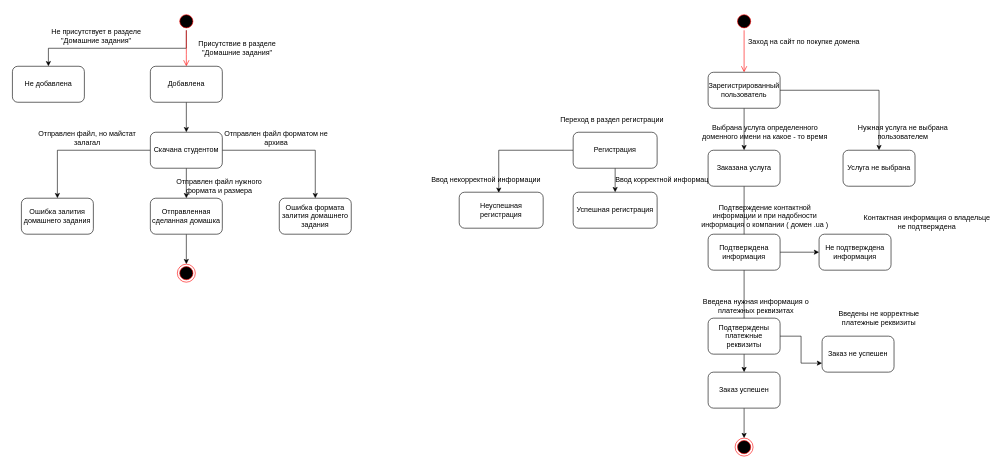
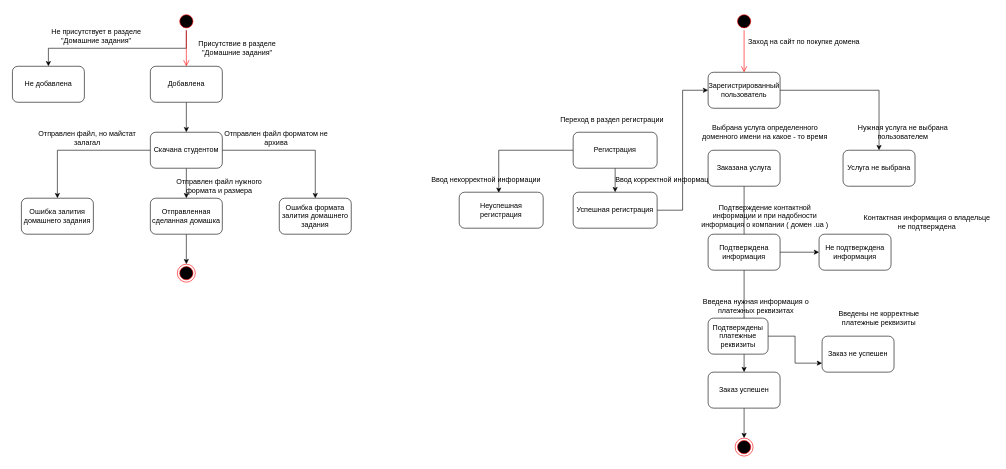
edge "Зарегистрированный пользователь" -> "Заказана услуга": removed
edge "Успешная регистрация" -> "Зарегистрированный пользователь": added
node "Подтверждены платежные реквизиты": size 72x36 -> 60x36
